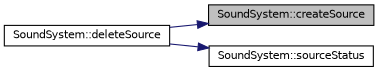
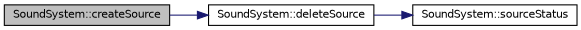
edge "SoundSystem::deleteSource" -> "SoundSystem::createSource": reversed
